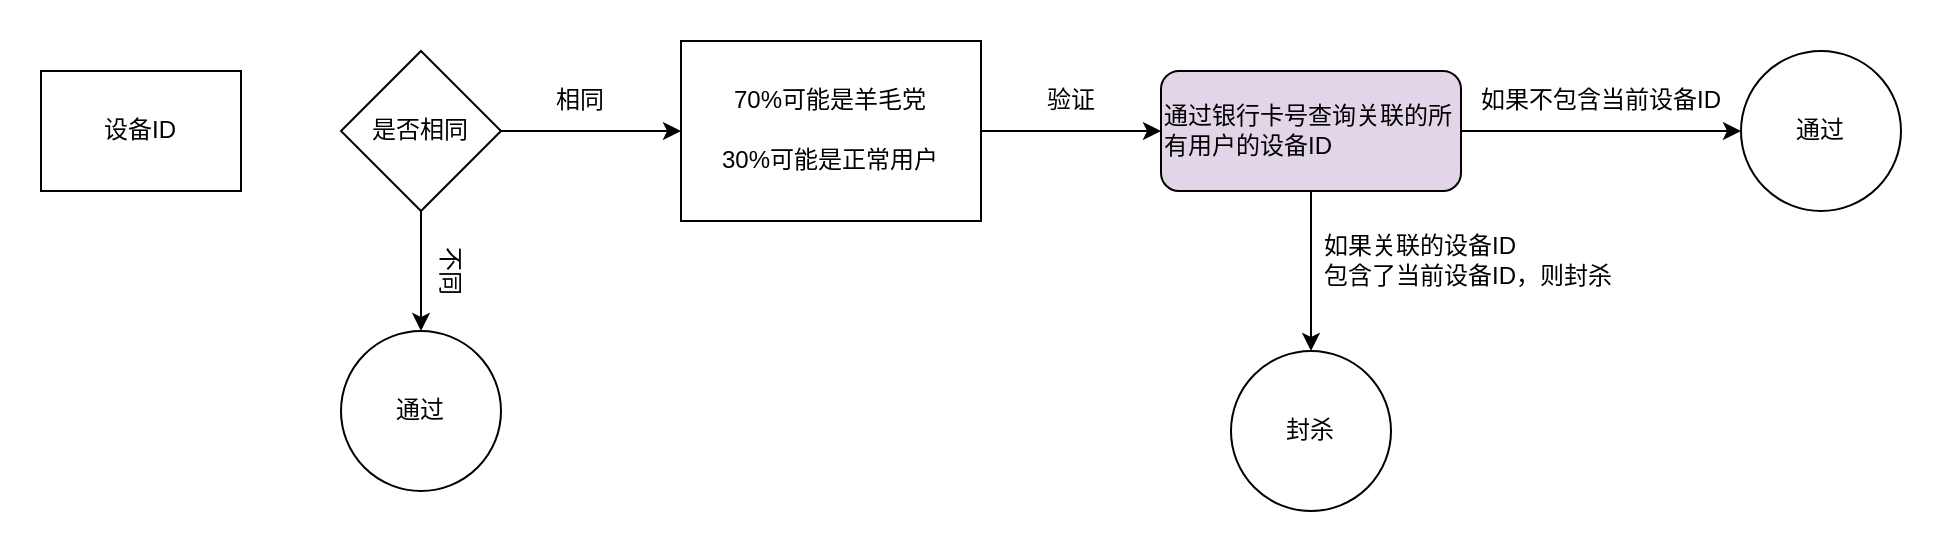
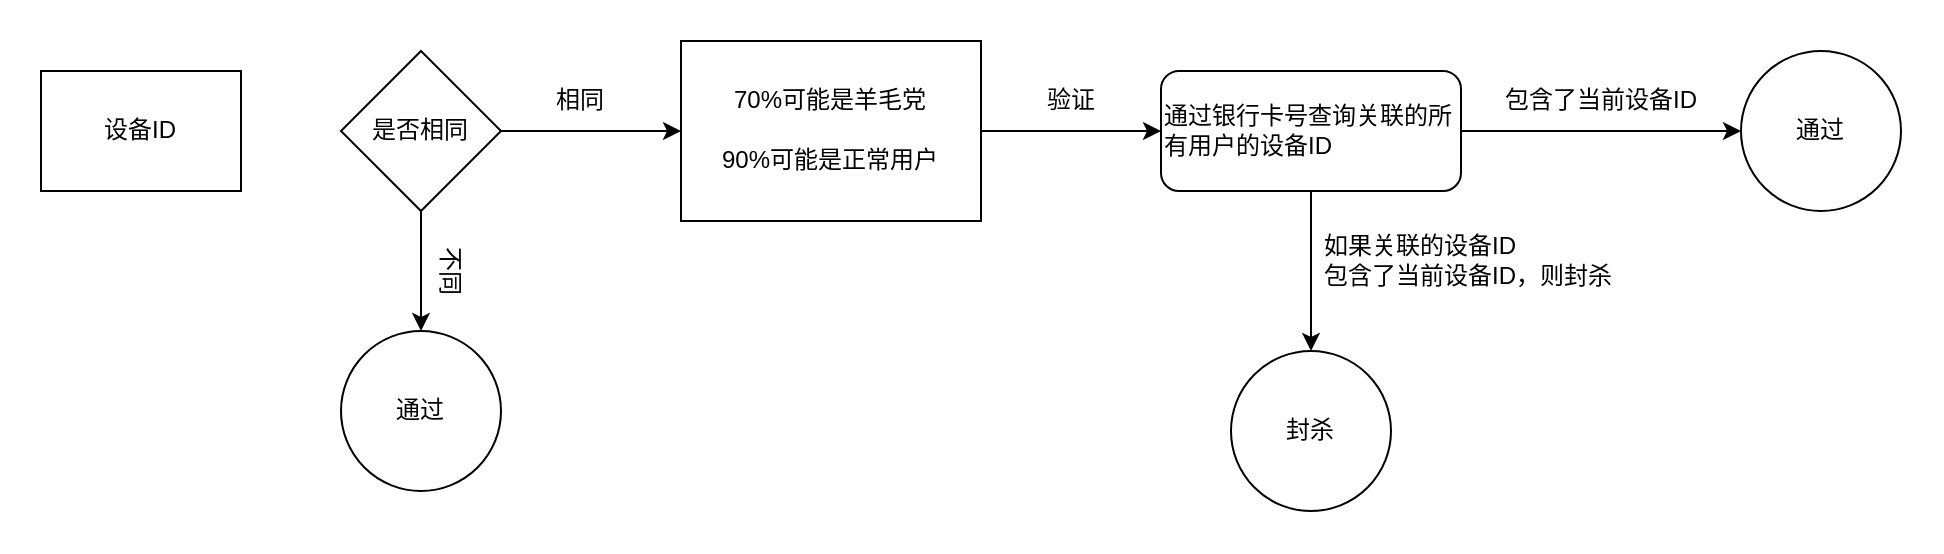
node "如果不包含当前设备ID": label "如果不包含当前设备ID" -> "包含了当前设备ID"
node "通过银行卡号查询关联的所有用户的设备ID": fillcolor #e1d5e7 -> #ffffff
node "30%可能是正常用户": label "30%可能是正常用户" -> "90%可能是正常用户"
